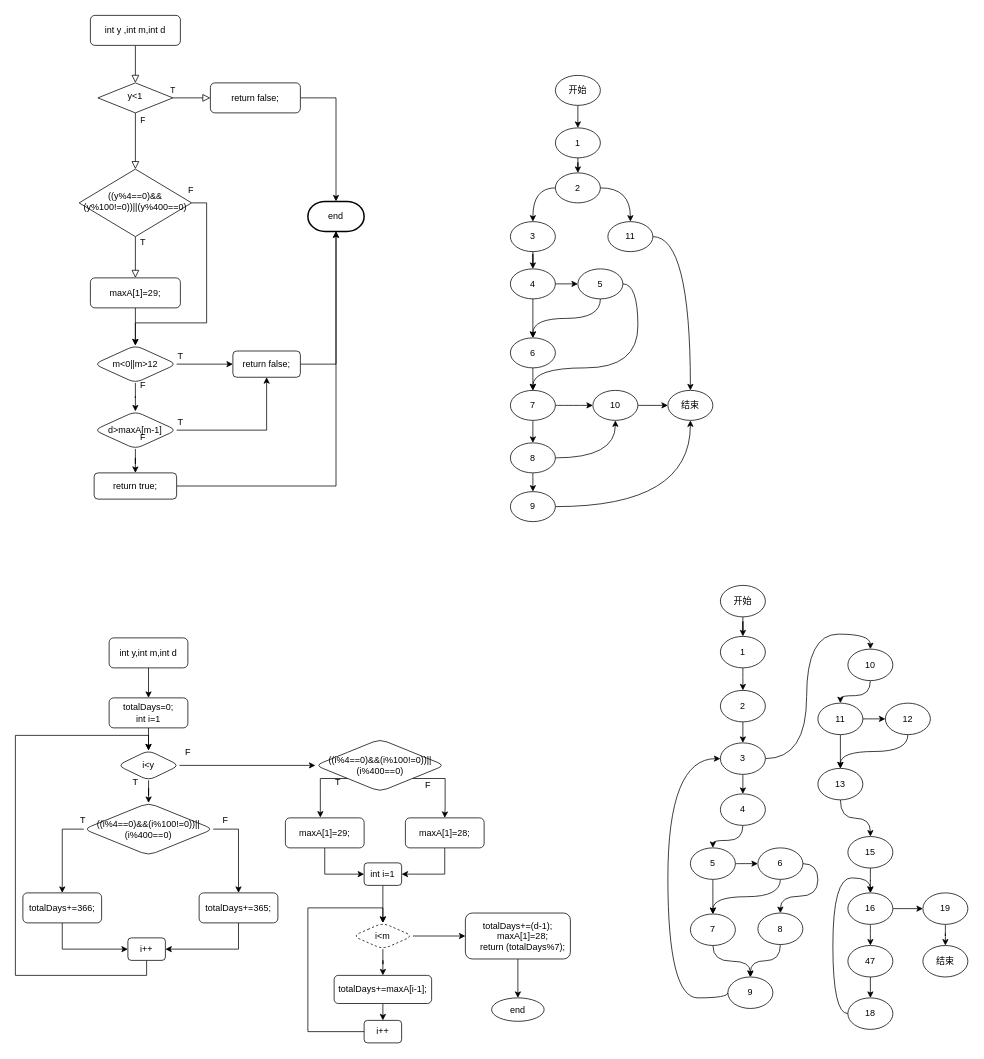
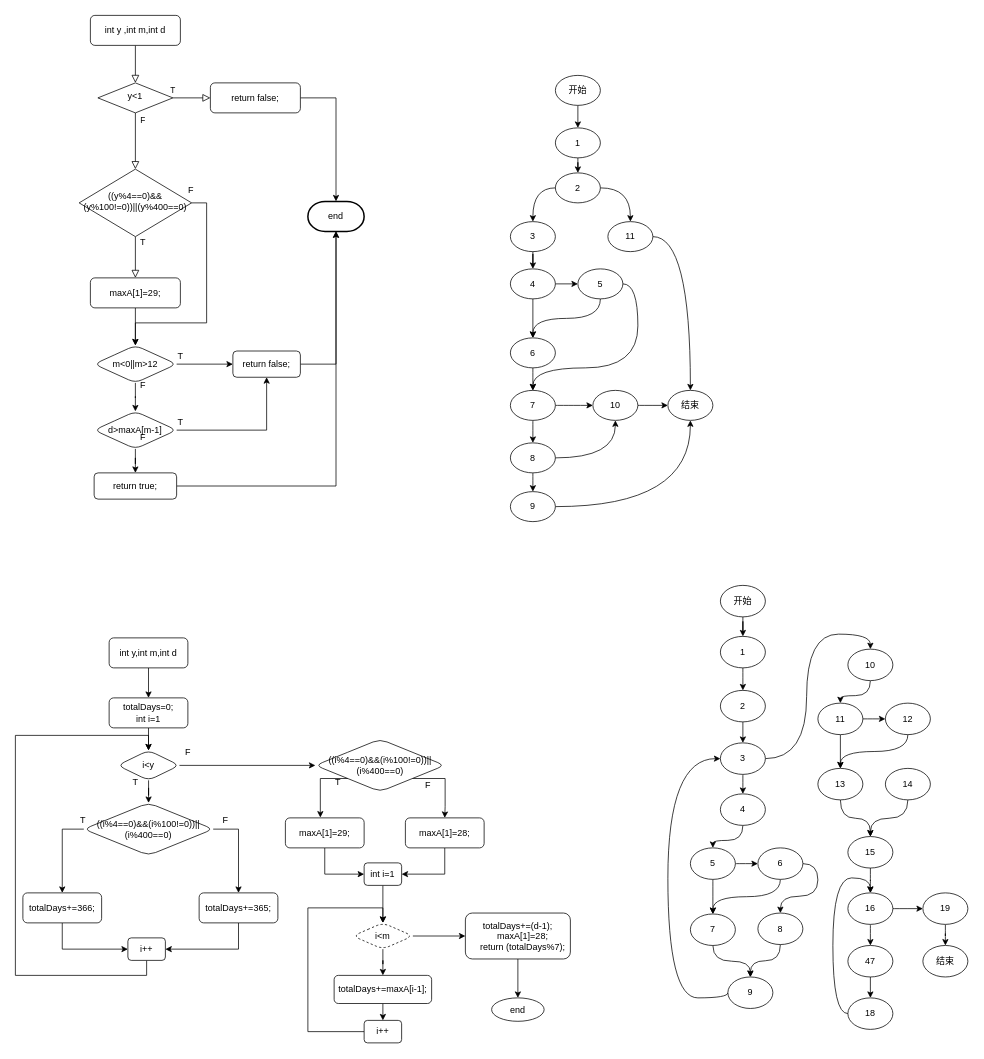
node "14": added
edge "14" -> "15": added
